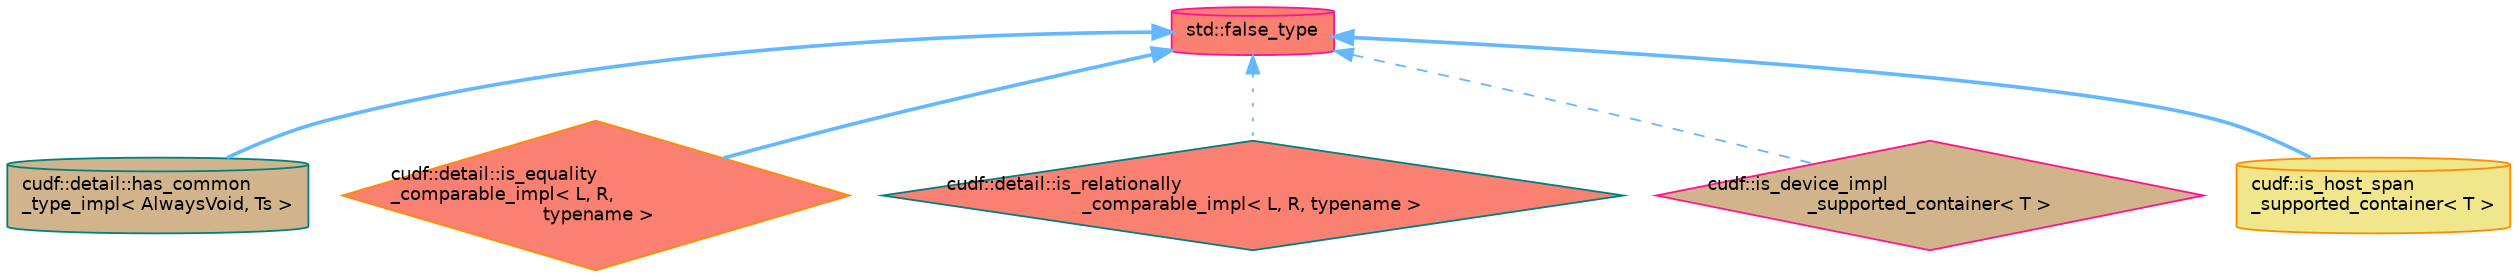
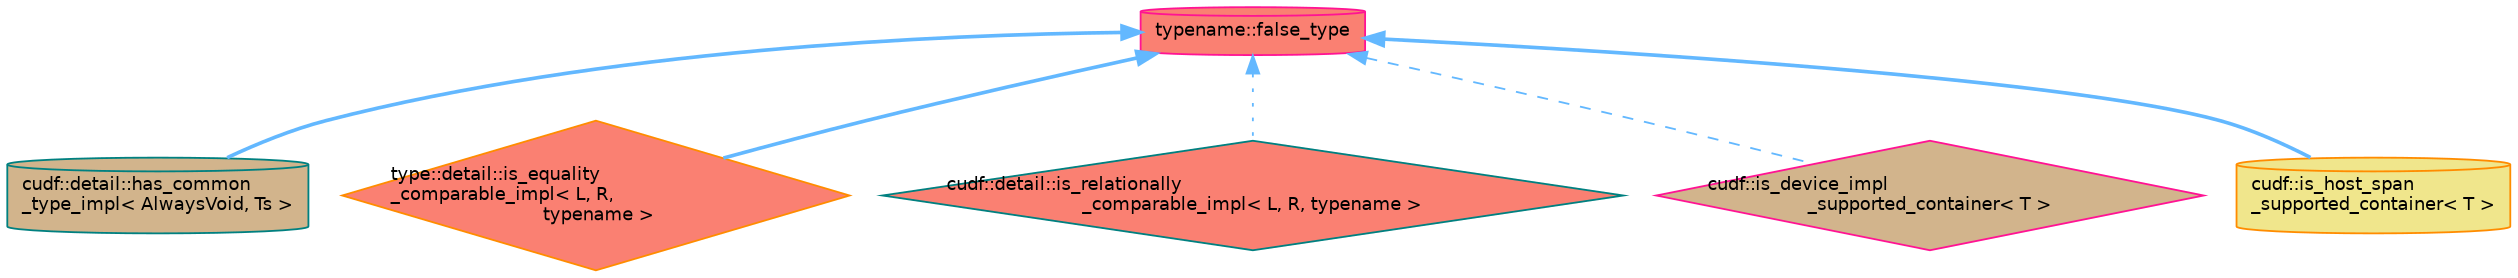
node "std::false_type": label "std::false_type" -> "typename::false_type"
node "cudf::detail::is_equality _comparable_impl< L, R, typename >": label "cudf::detail::is_equality _comparable_impl< L, R, typename >" -> "type::detail::is_equality _comparable_impl< L, R, typename >"
